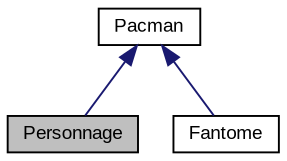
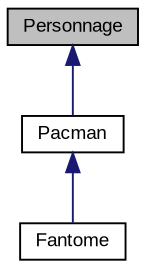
edge "Personnage" -> "Pacman": reversed
